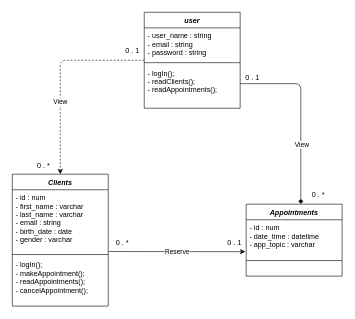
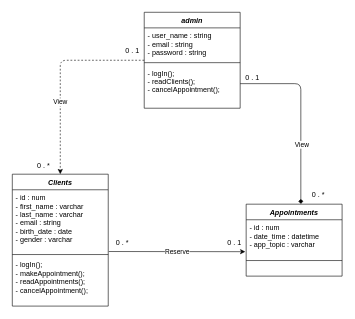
node "user": label "user" -> "admin"
node "- logIn(); - readClients(); - readAppointments();": label "- logIn(); - readClients(); - readAppointments();" -> "- logIn(); - readClients(); - cancelAppointment();"
